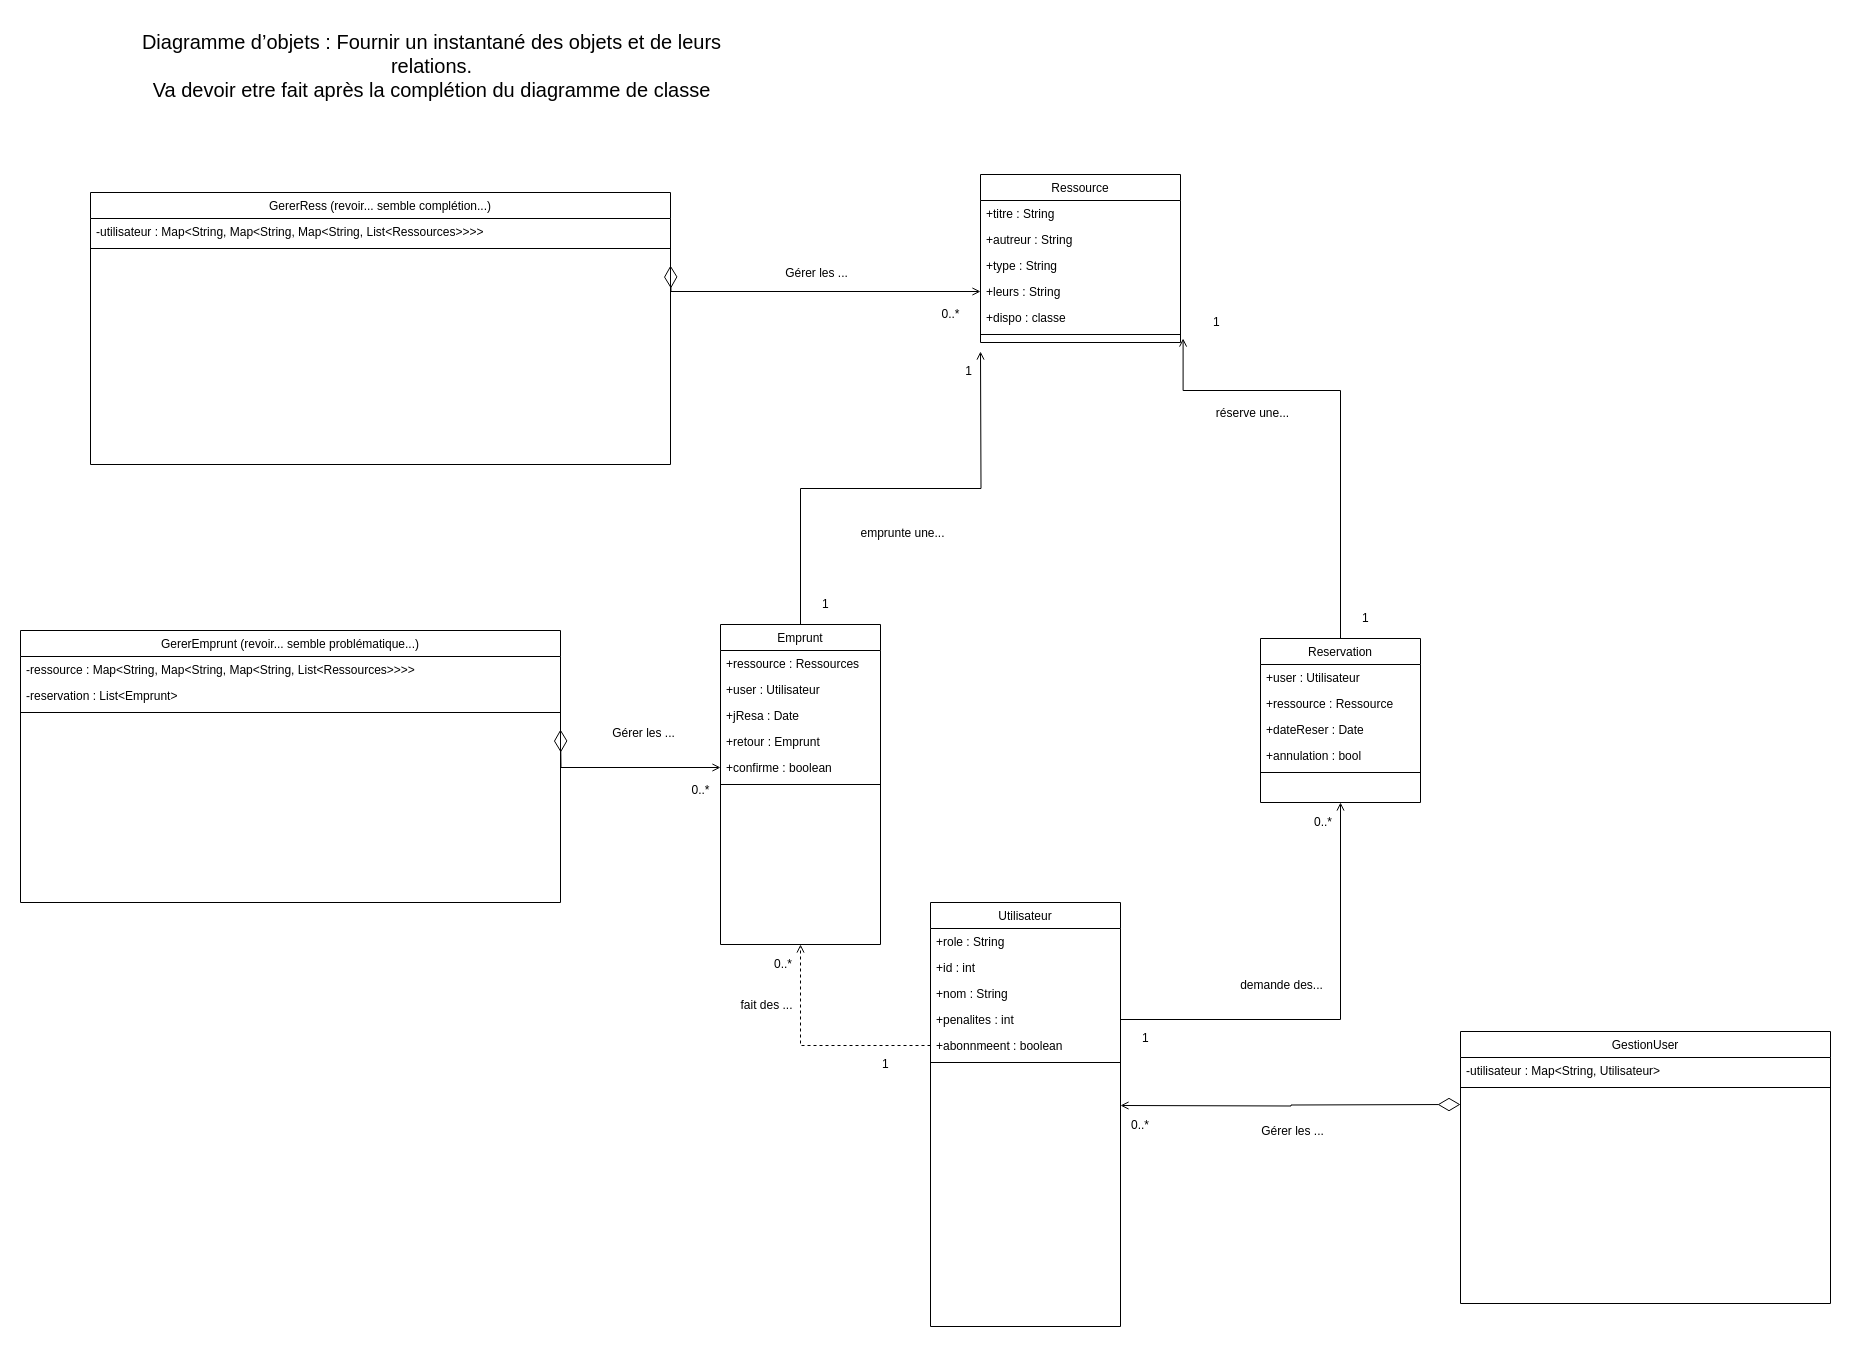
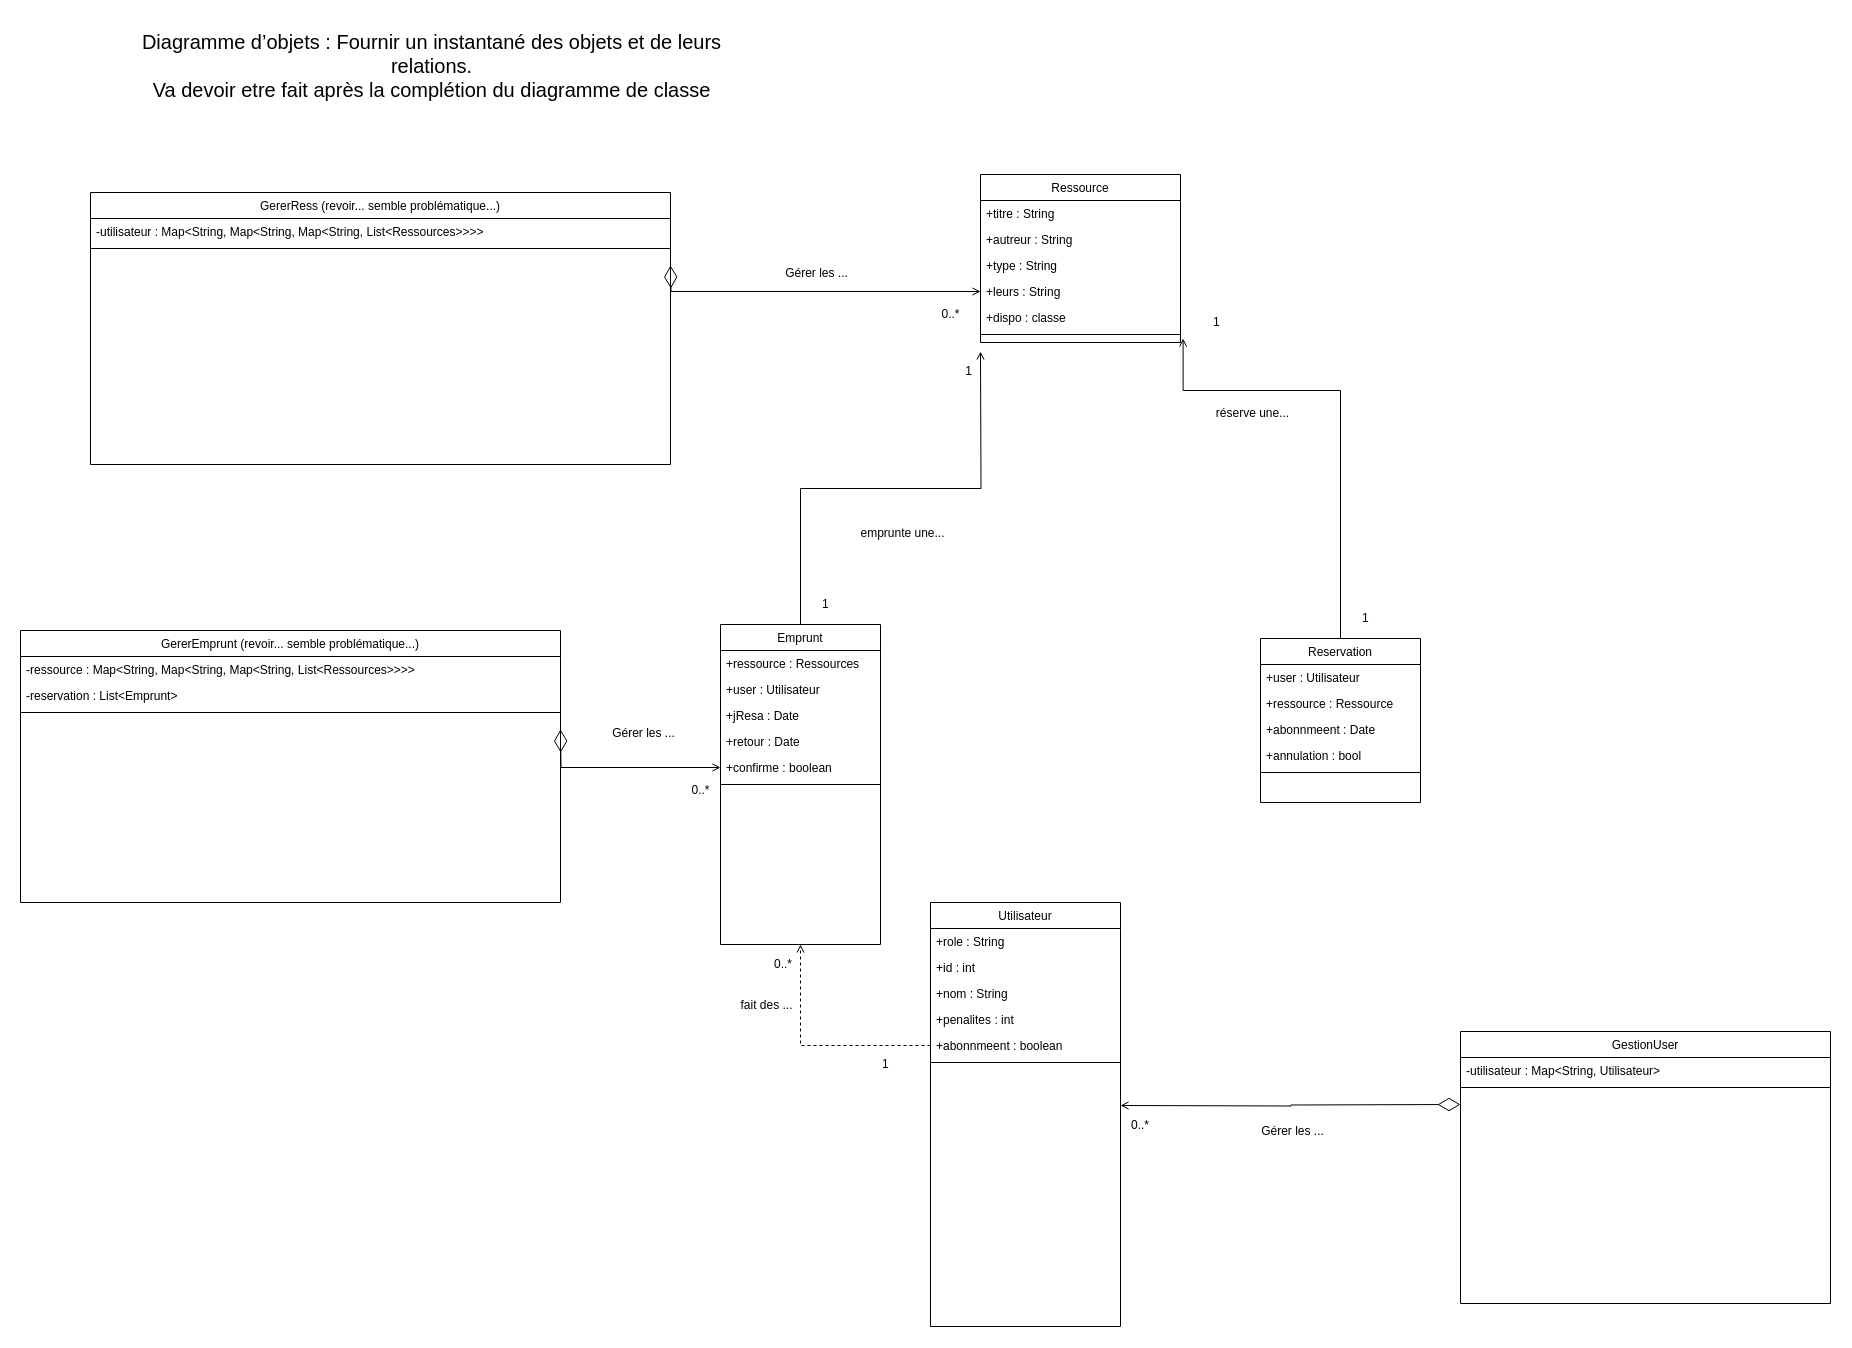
node "GererRess (revoir... semble complétion...)": label "GererRess (revoir... semble complétion...)" -> "GererRess (revoir... semble problématique...)"
node "+dateReser : Date": label "+dateReser : Date" -> "+abonnmeent : Date"
node "+retour : Emprunt": label "+retour : Emprunt" -> "+retour : Date"
edge "+penalites : int" -> "Reservation": removed, labels "1", "demande des...", "0..*"
